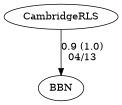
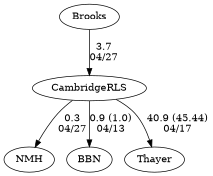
node "Brooks": added
node "NMH": added
node "Thayer": added
